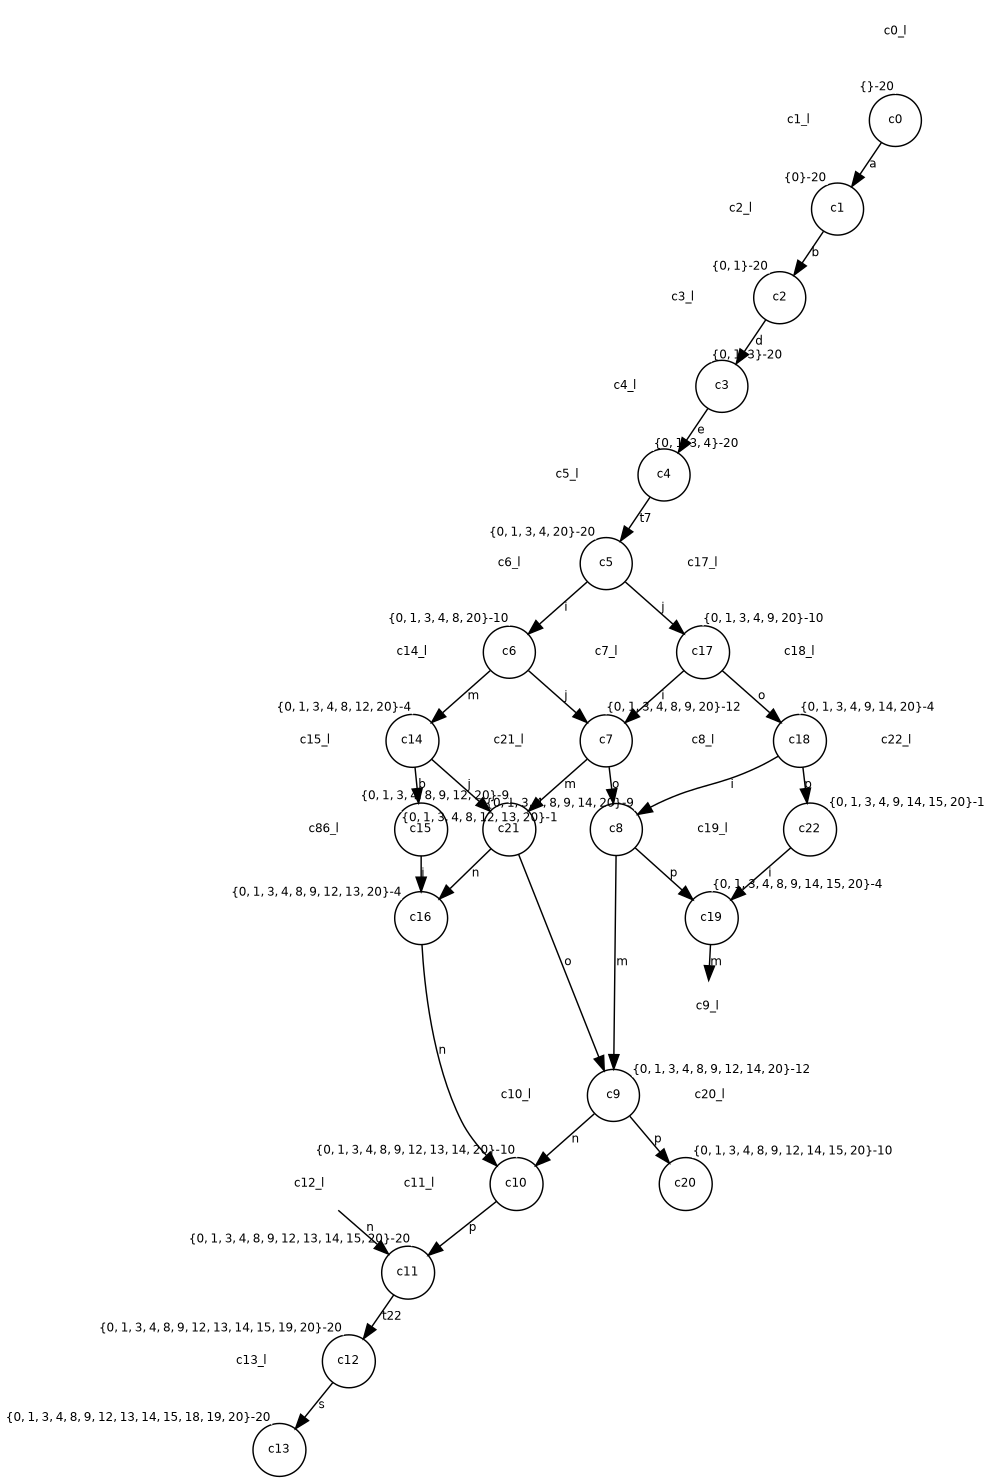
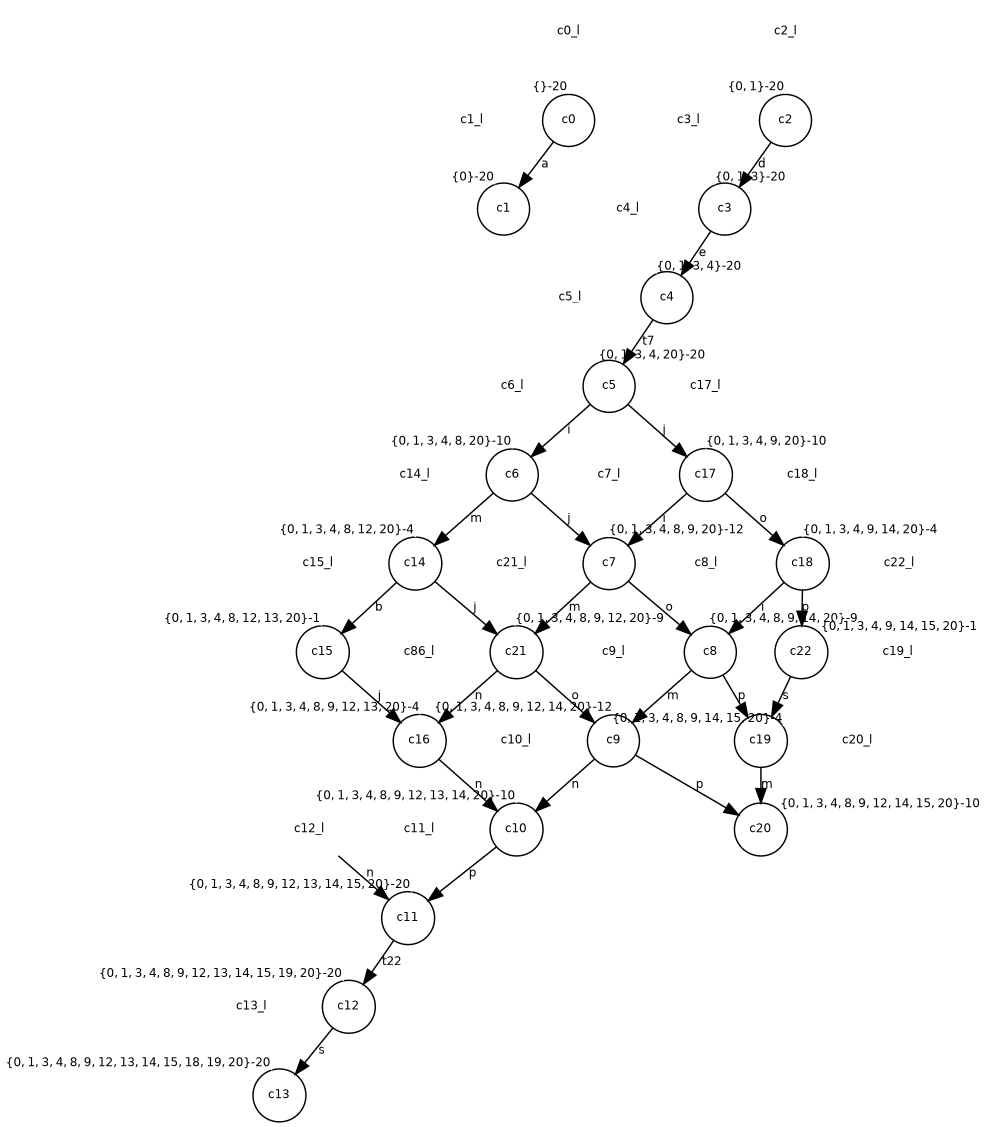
edge "c1" -> "c2": removed, label "b"
edge "c22" -> "c19": label "i" -> "s"
edge "c19" -> "c9_l": now "c19" -> "c20"
